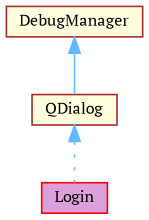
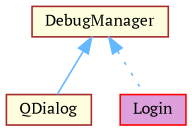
edge "Login" -> "QDialog": now "Login" -> "DebugManager"
